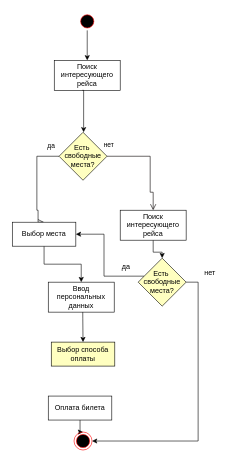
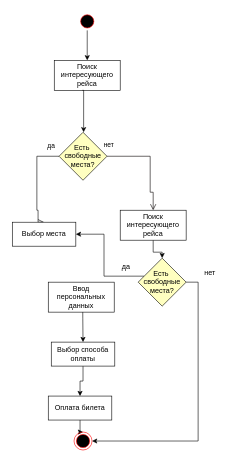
edge "Выбор места" -> "Ввод персональных данных": removed
node "Выбор способа оплаты": fillcolor #ffffc0 -> #ffffff
edge "Выбор способа оплаты" -> "Оплата билета": added
